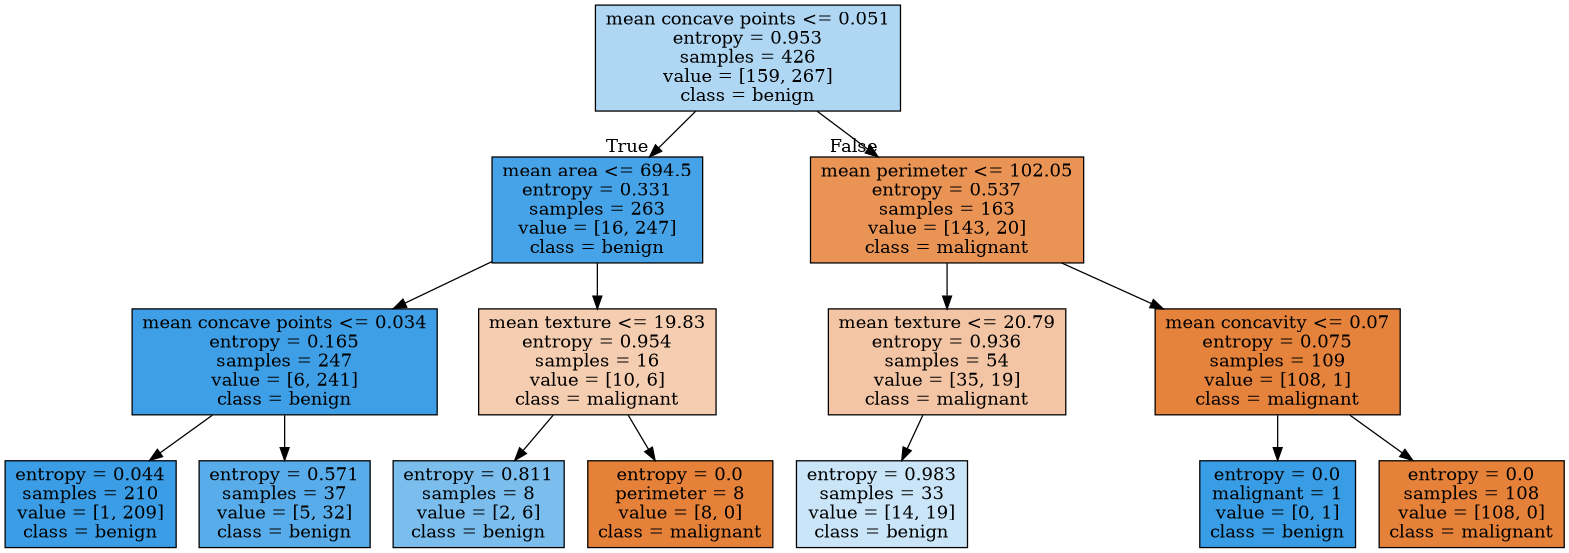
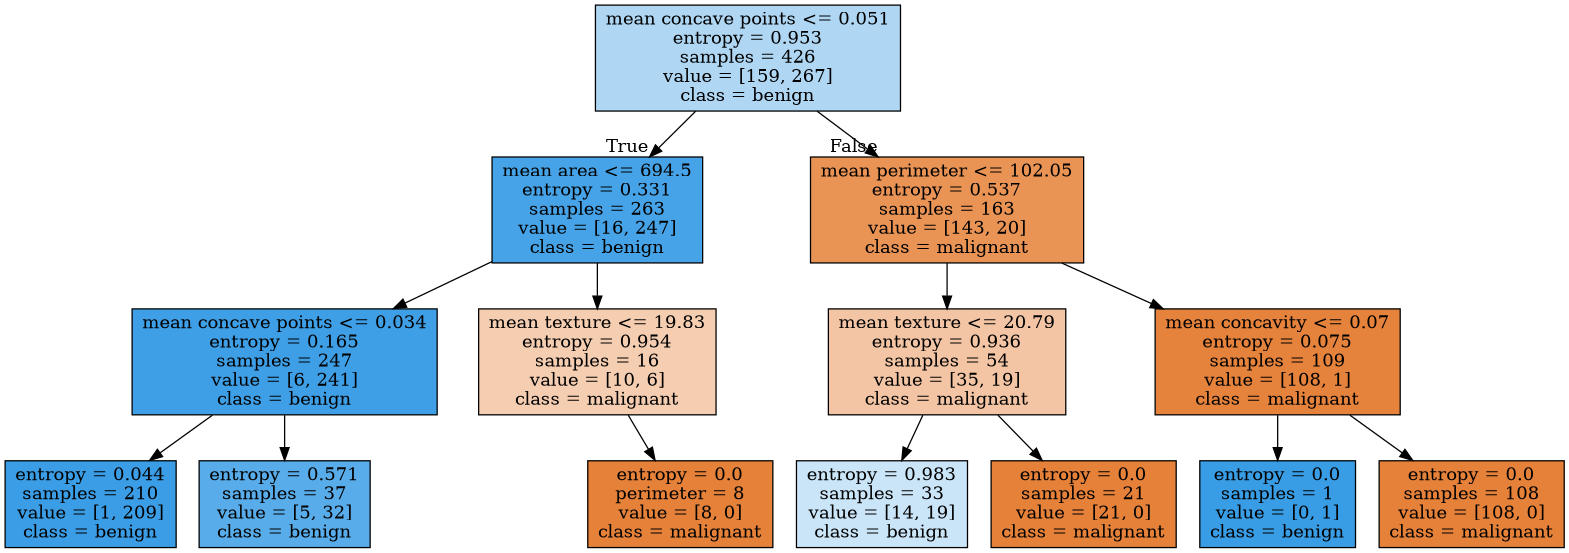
node "entropy = 0.811 samples = 8 value = [2, 6] class = benign": removed
node "entropy = 0.0 samples = 21 value = [21, 0] class = malignant": added
node "entropy = 0.0 malignant = 1 value = [0, 1] class = benign": label "entropy = 0.0 malignant = 1 value = [0, 1] class = benign" -> "entropy = 0.0 samples = 1 value = [0, 1] class = benign"
